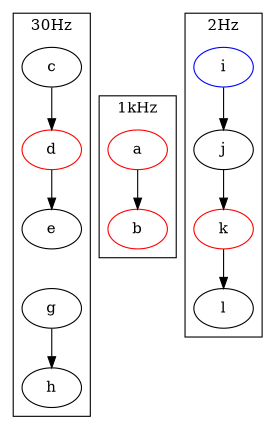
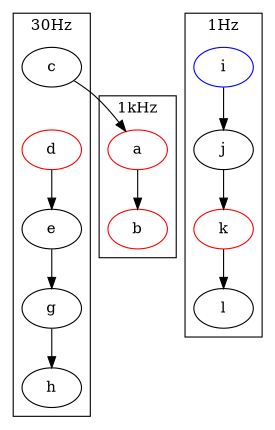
cluster "2Hz": label "2Hz" -> "1Hz"
edge "c" -> "d": now "c" -> "a"
edge "e" -> "g": added
